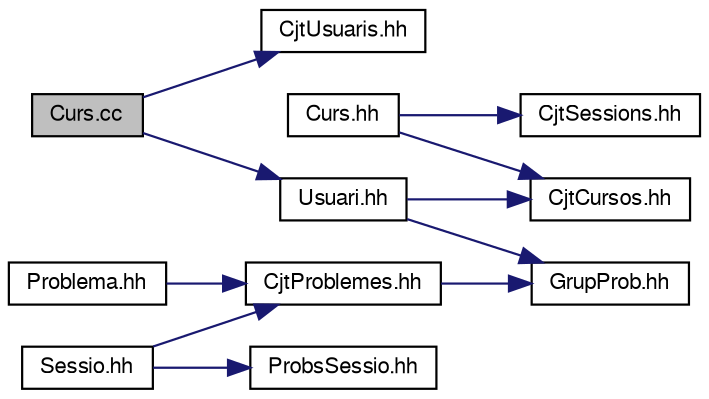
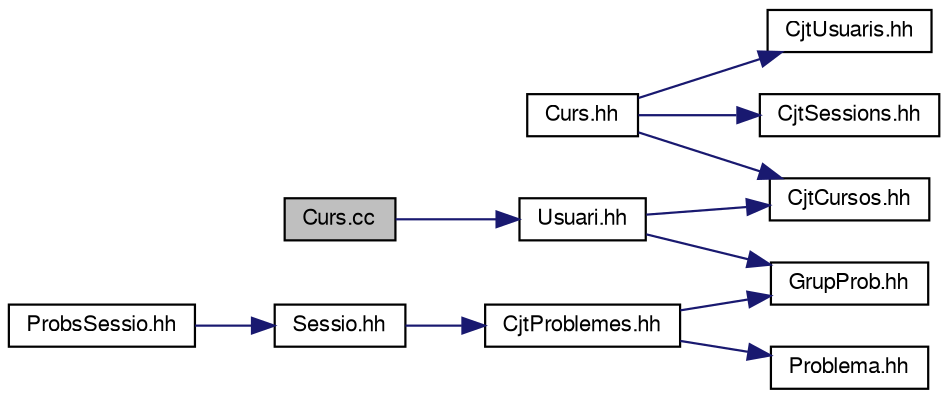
edge "Curs.cc" -> "CjtUsuaris.hh": now "Curs.hh" -> "CjtUsuaris.hh"
edge "Problema.hh" -> "CjtProblemes.hh": reversed
edge "Sessio.hh" -> "ProbsSessio.hh": reversed
